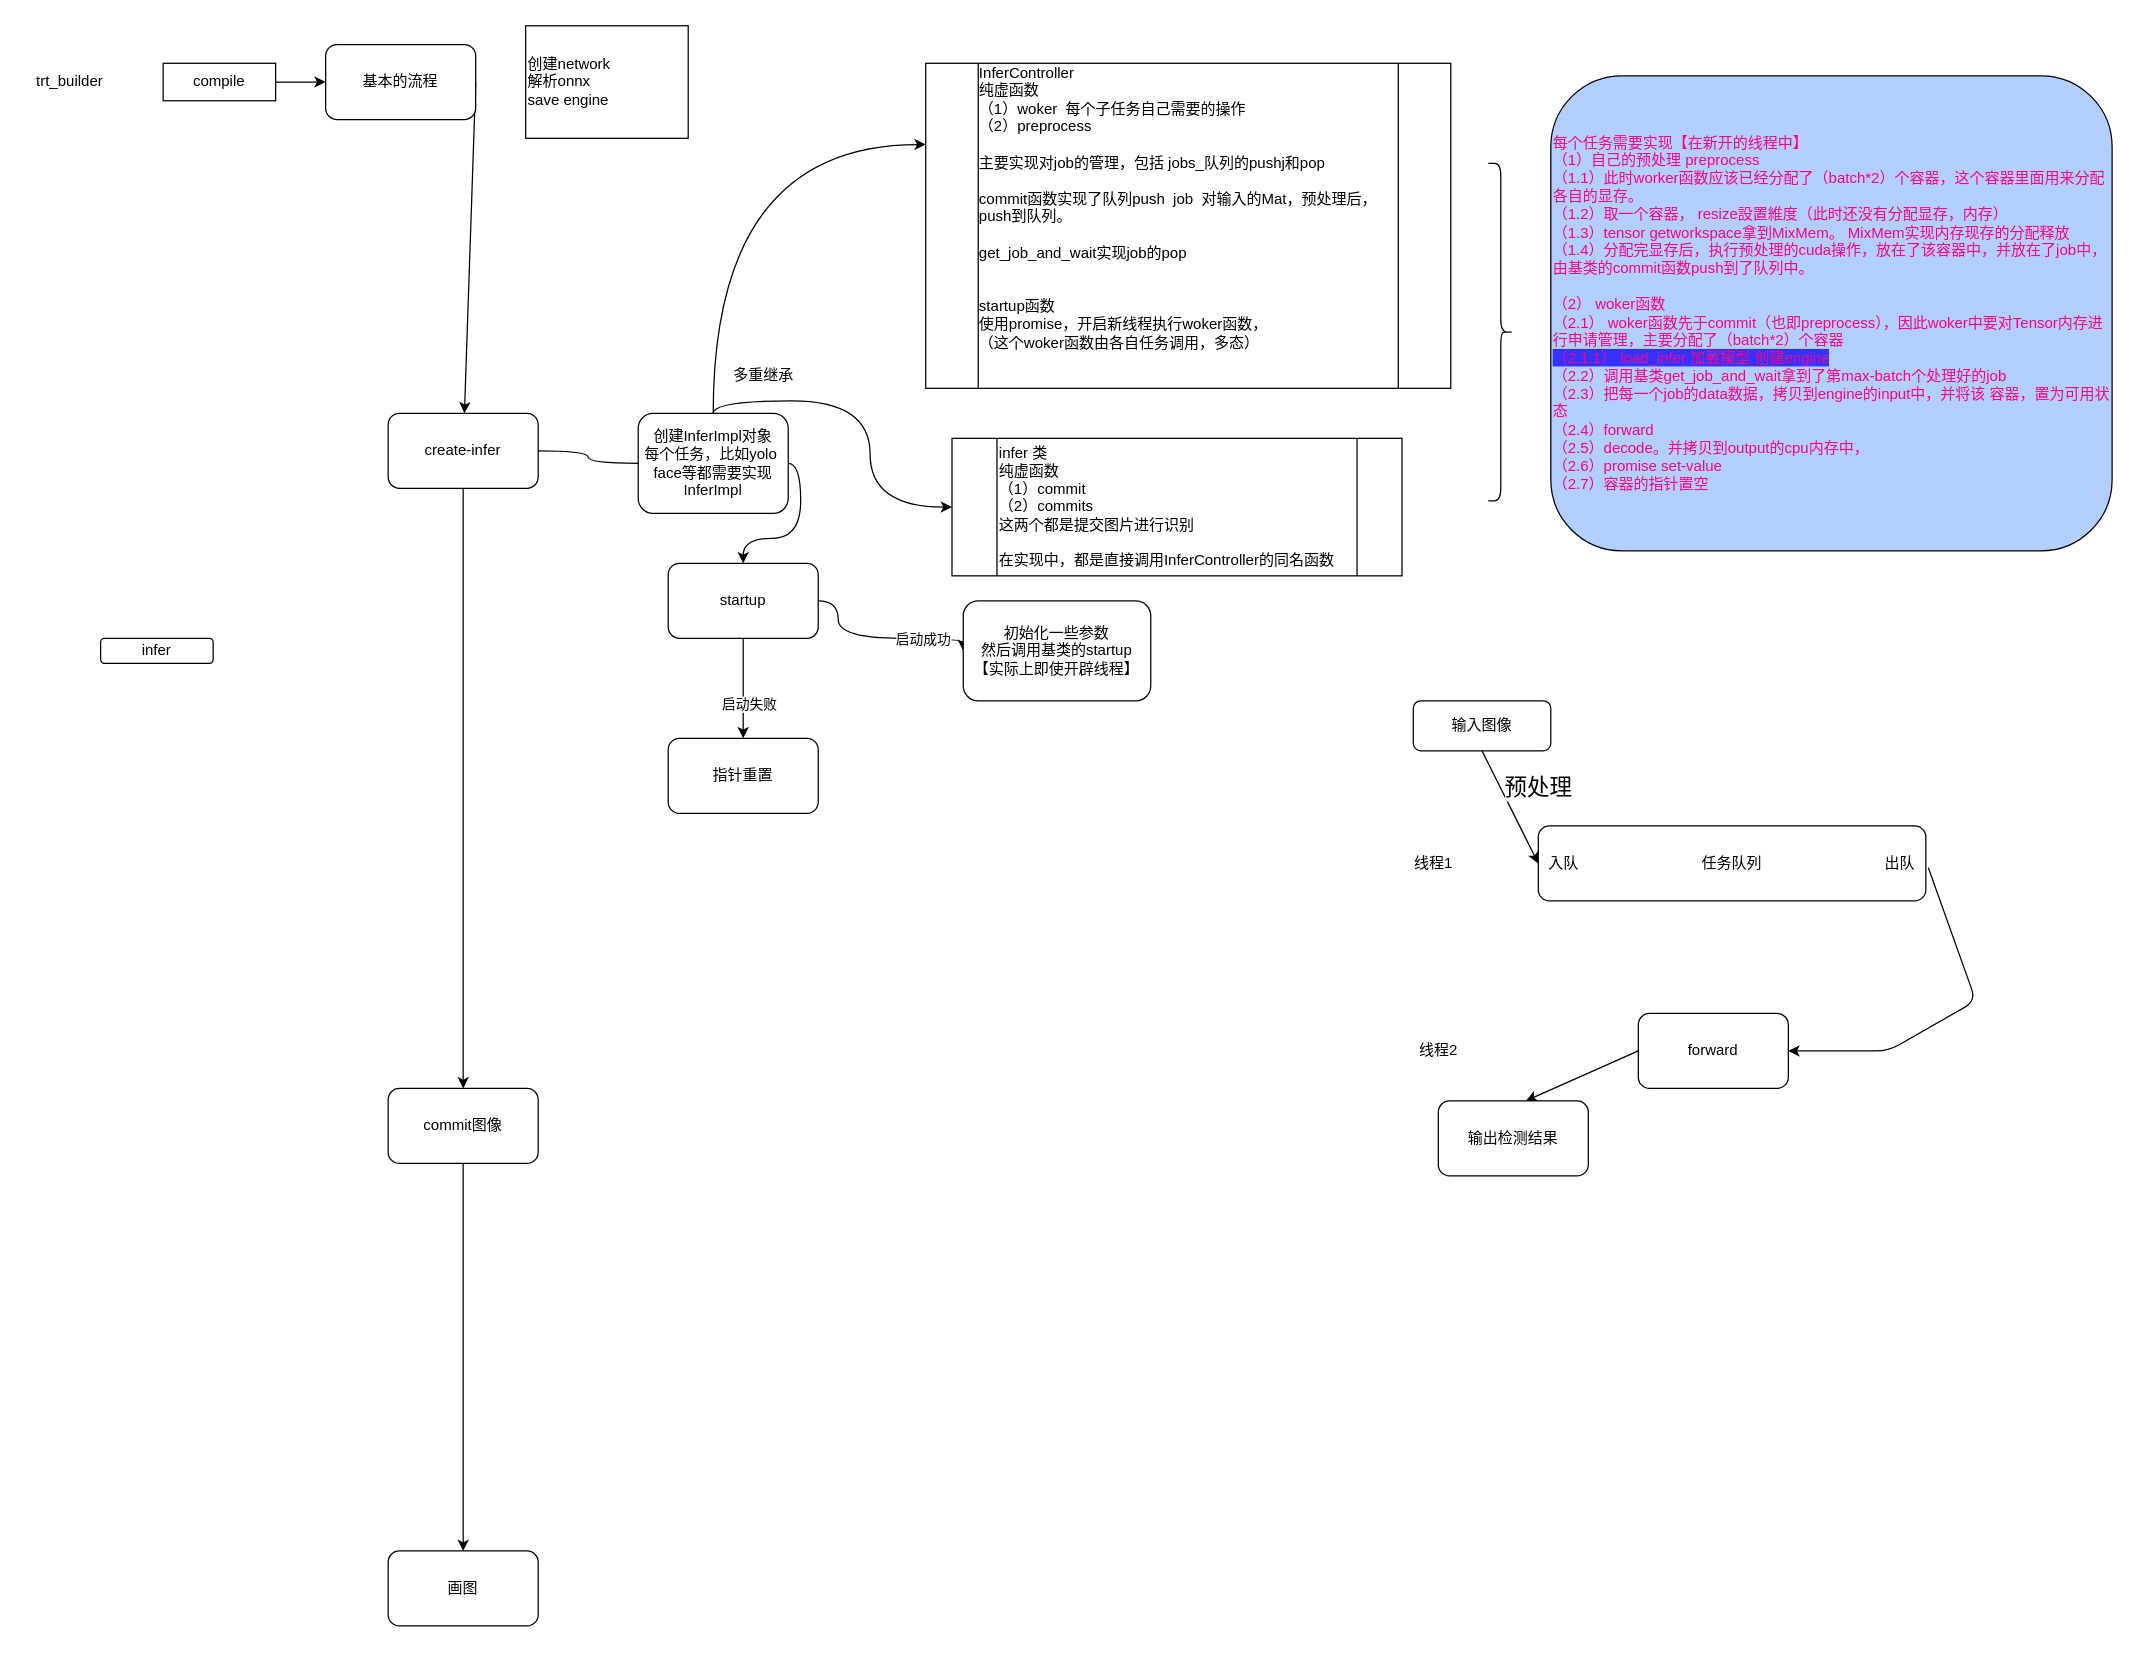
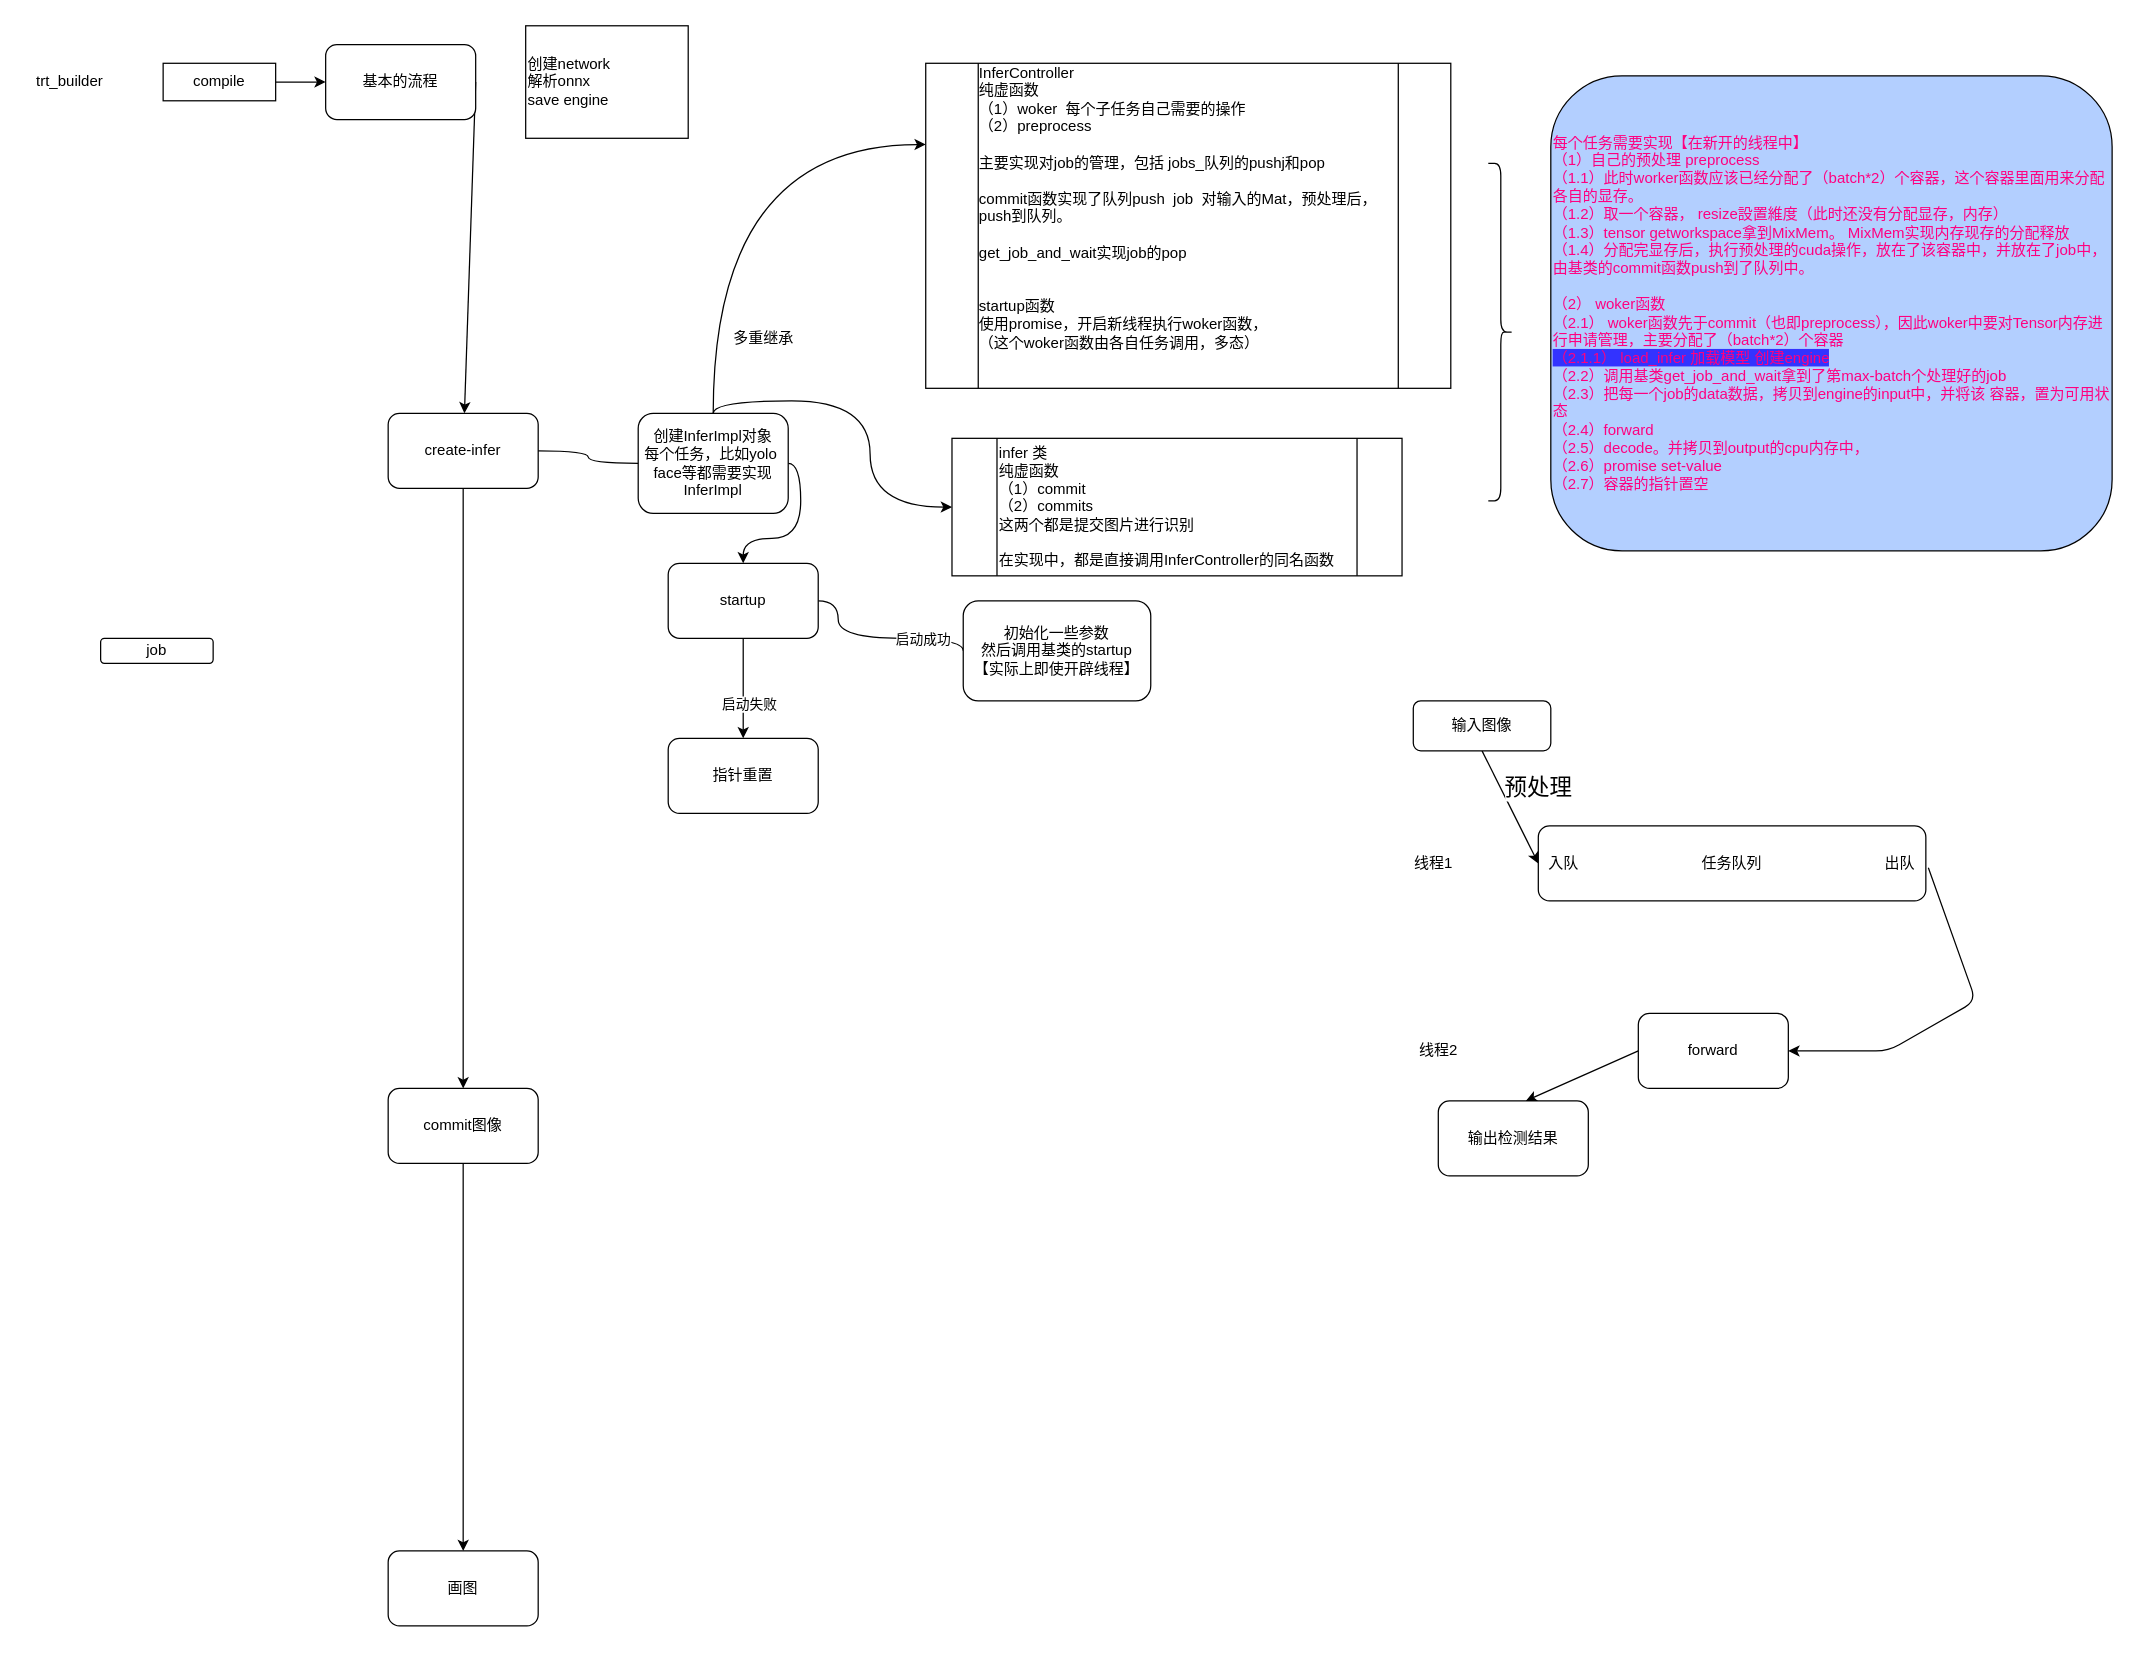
node "多重继承": moved (763, 376) -> (763, 338)
edge "startup" -> "初始化一些参数 然后调用基类的startup 【实际上即使开辟线程】": arrowhead classic -> none
node "infer": label "infer" -> "job"
